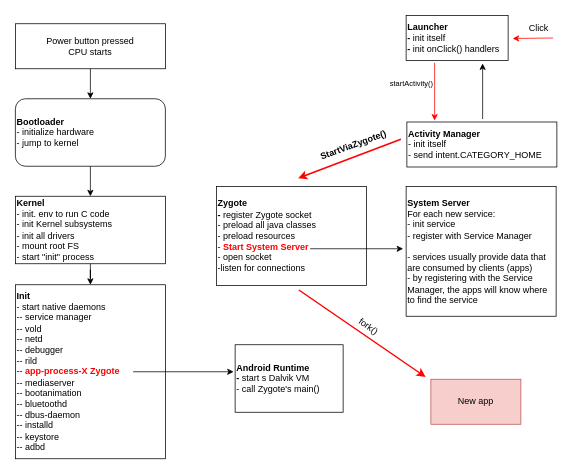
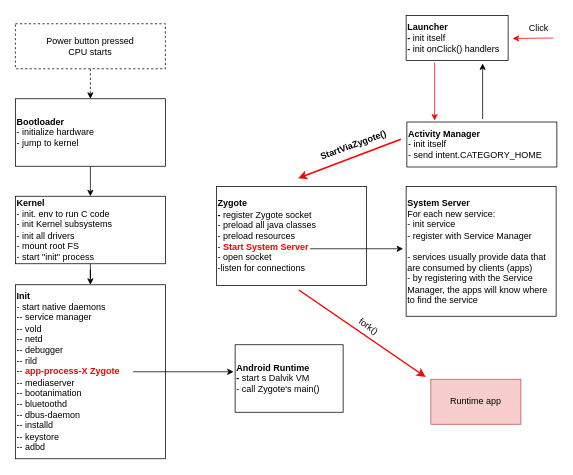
node "Power button pressed CPU starts": style solid -> dashed
edge "Power button pressed CPU starts" -> "Bootloader - initialize hardware - jump to kernel": style solid -> dashed
node "startActivity()": removed
node "Bootloader - initialize hardware - jump to kernel": shape rounded rectangle -> rectangle
node "New app": label "New app" -> "Runtime app"
